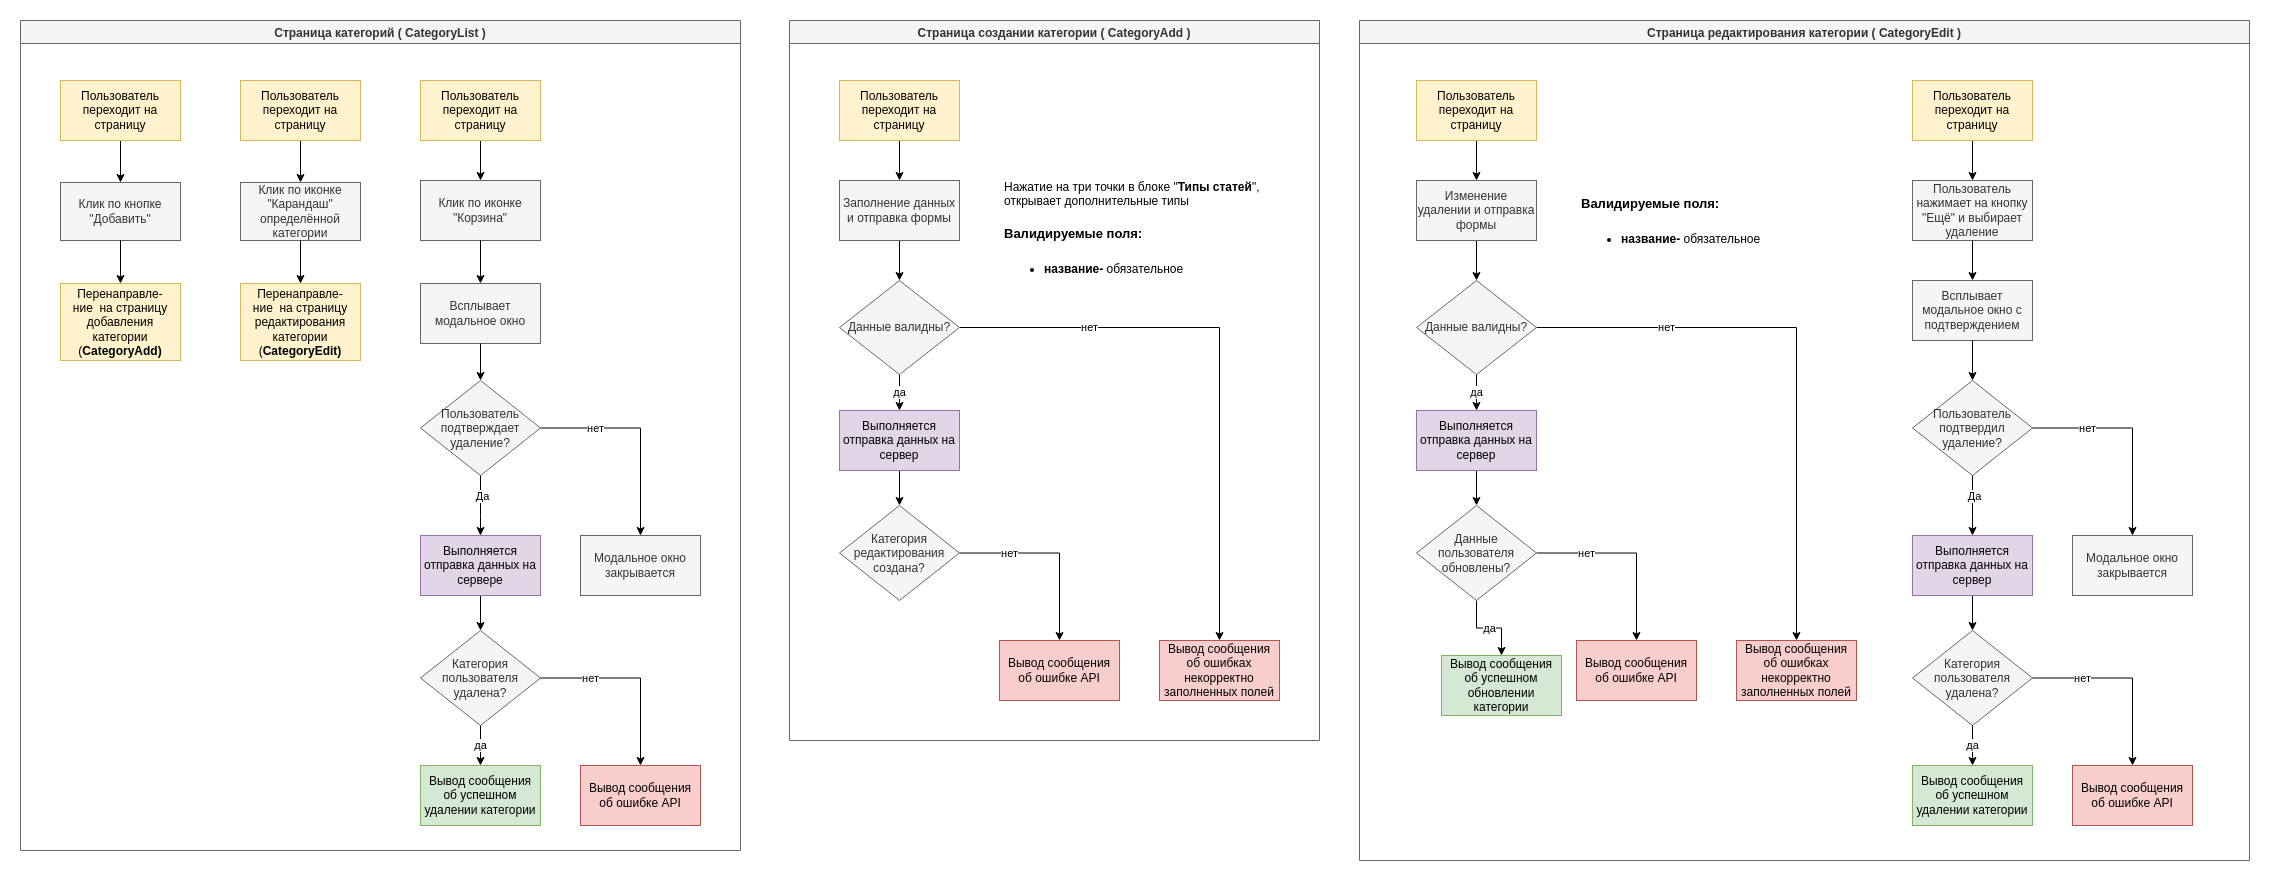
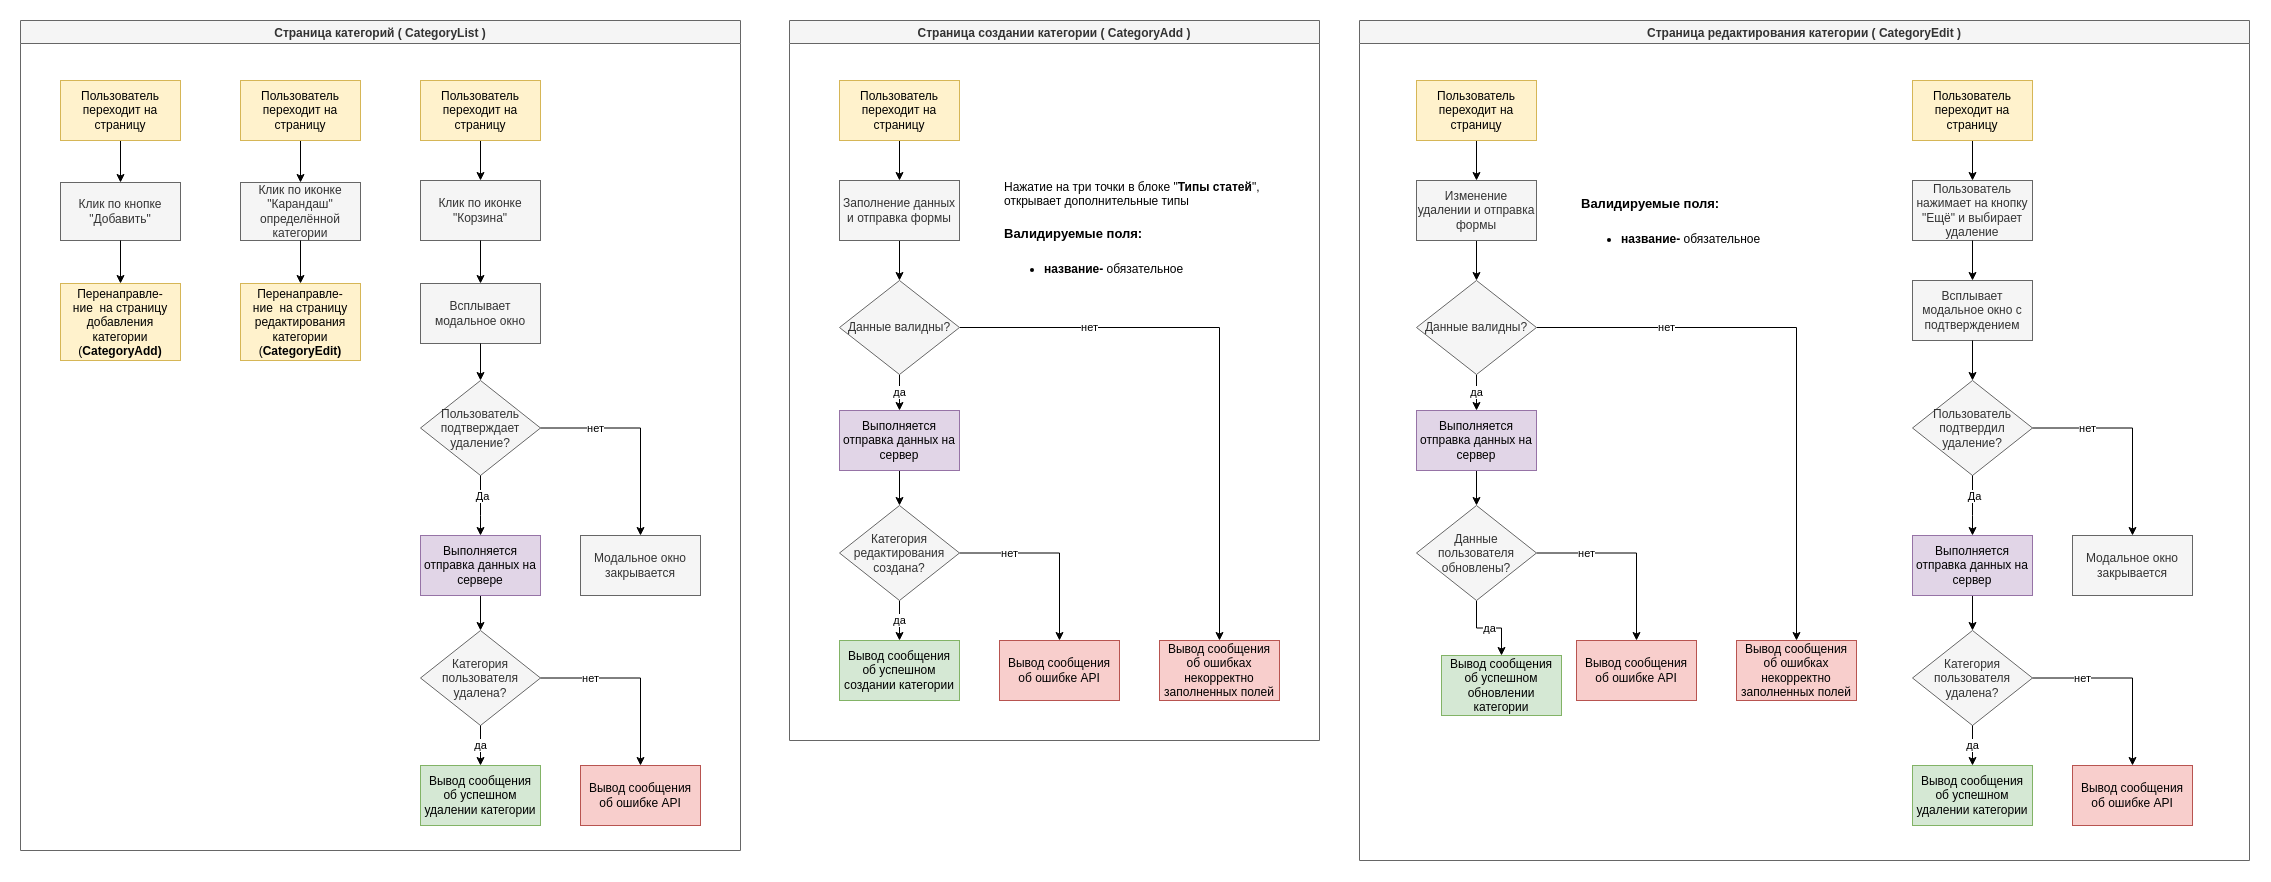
edge "Категория редактирования создана?" -> "Вывод сообщения об успешном создании категории": added, label "да"
node "Вывод сообщения об успешном создании категории": added
